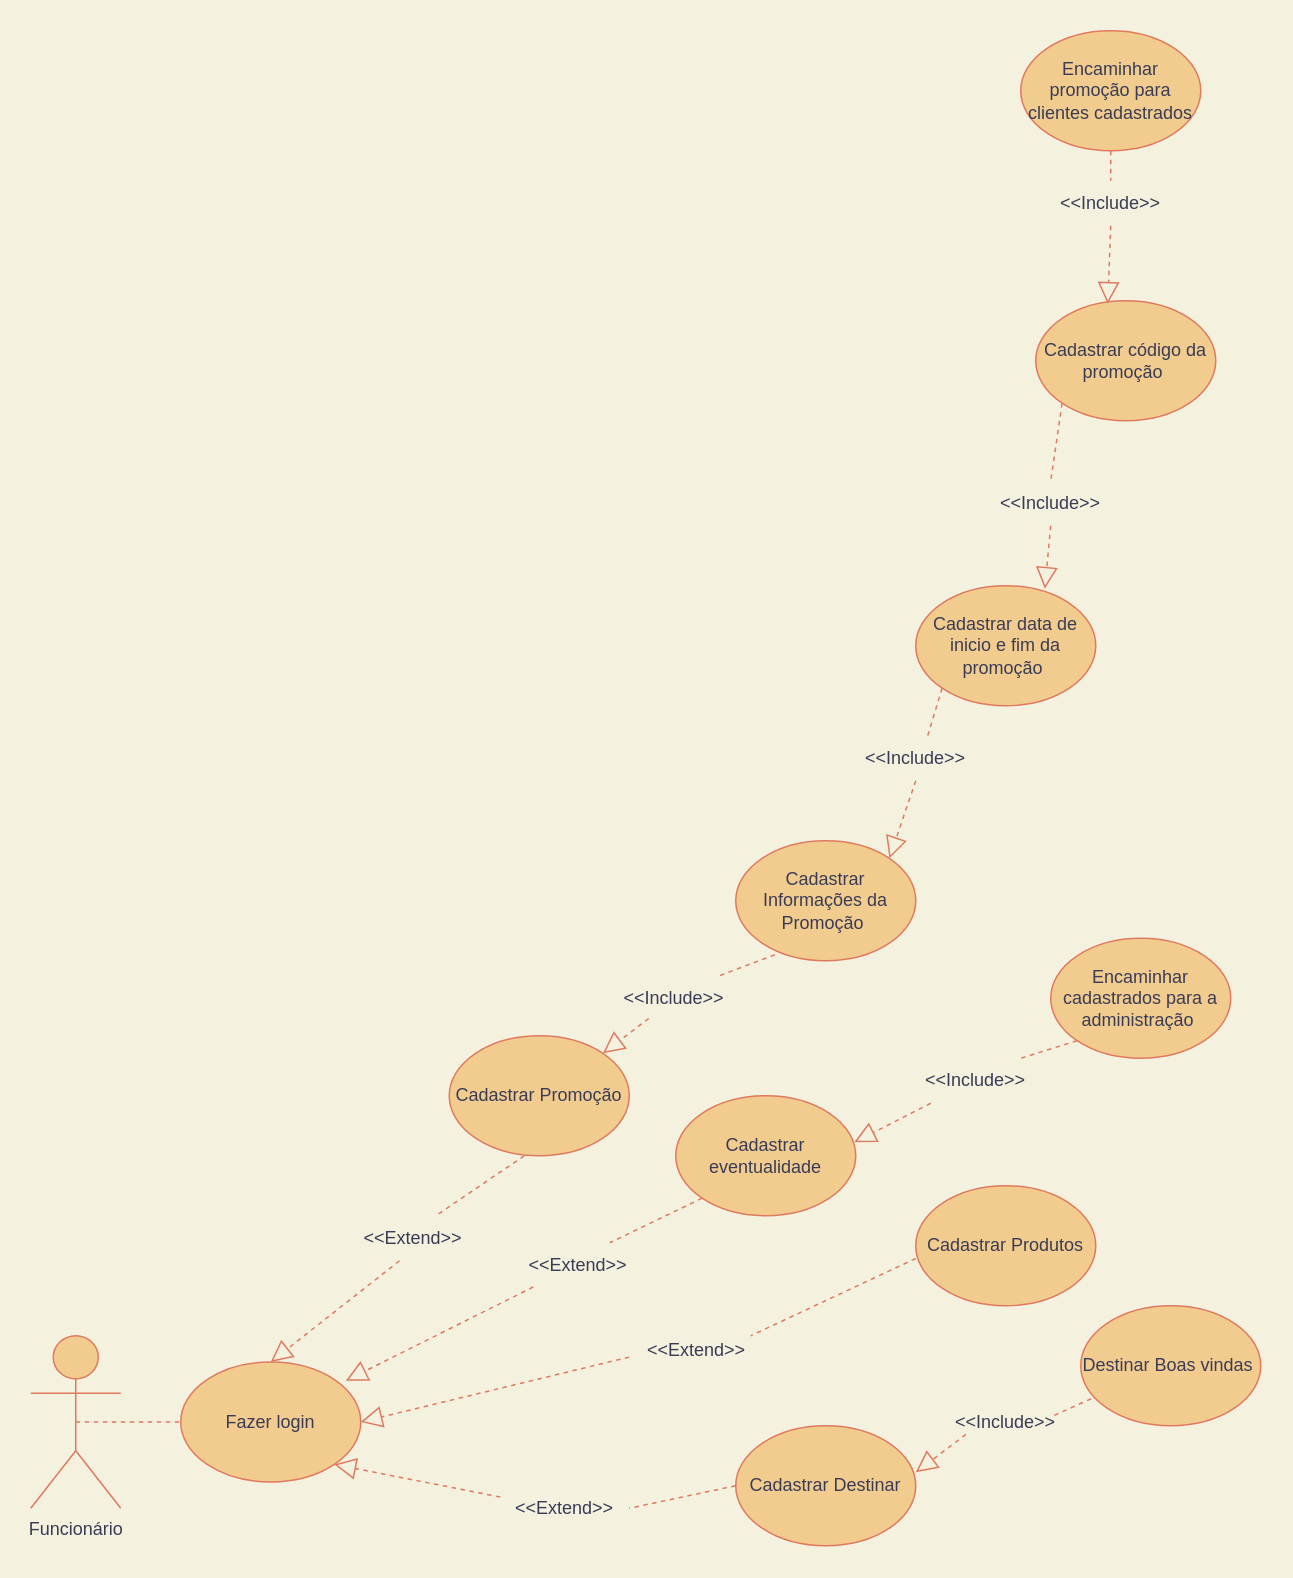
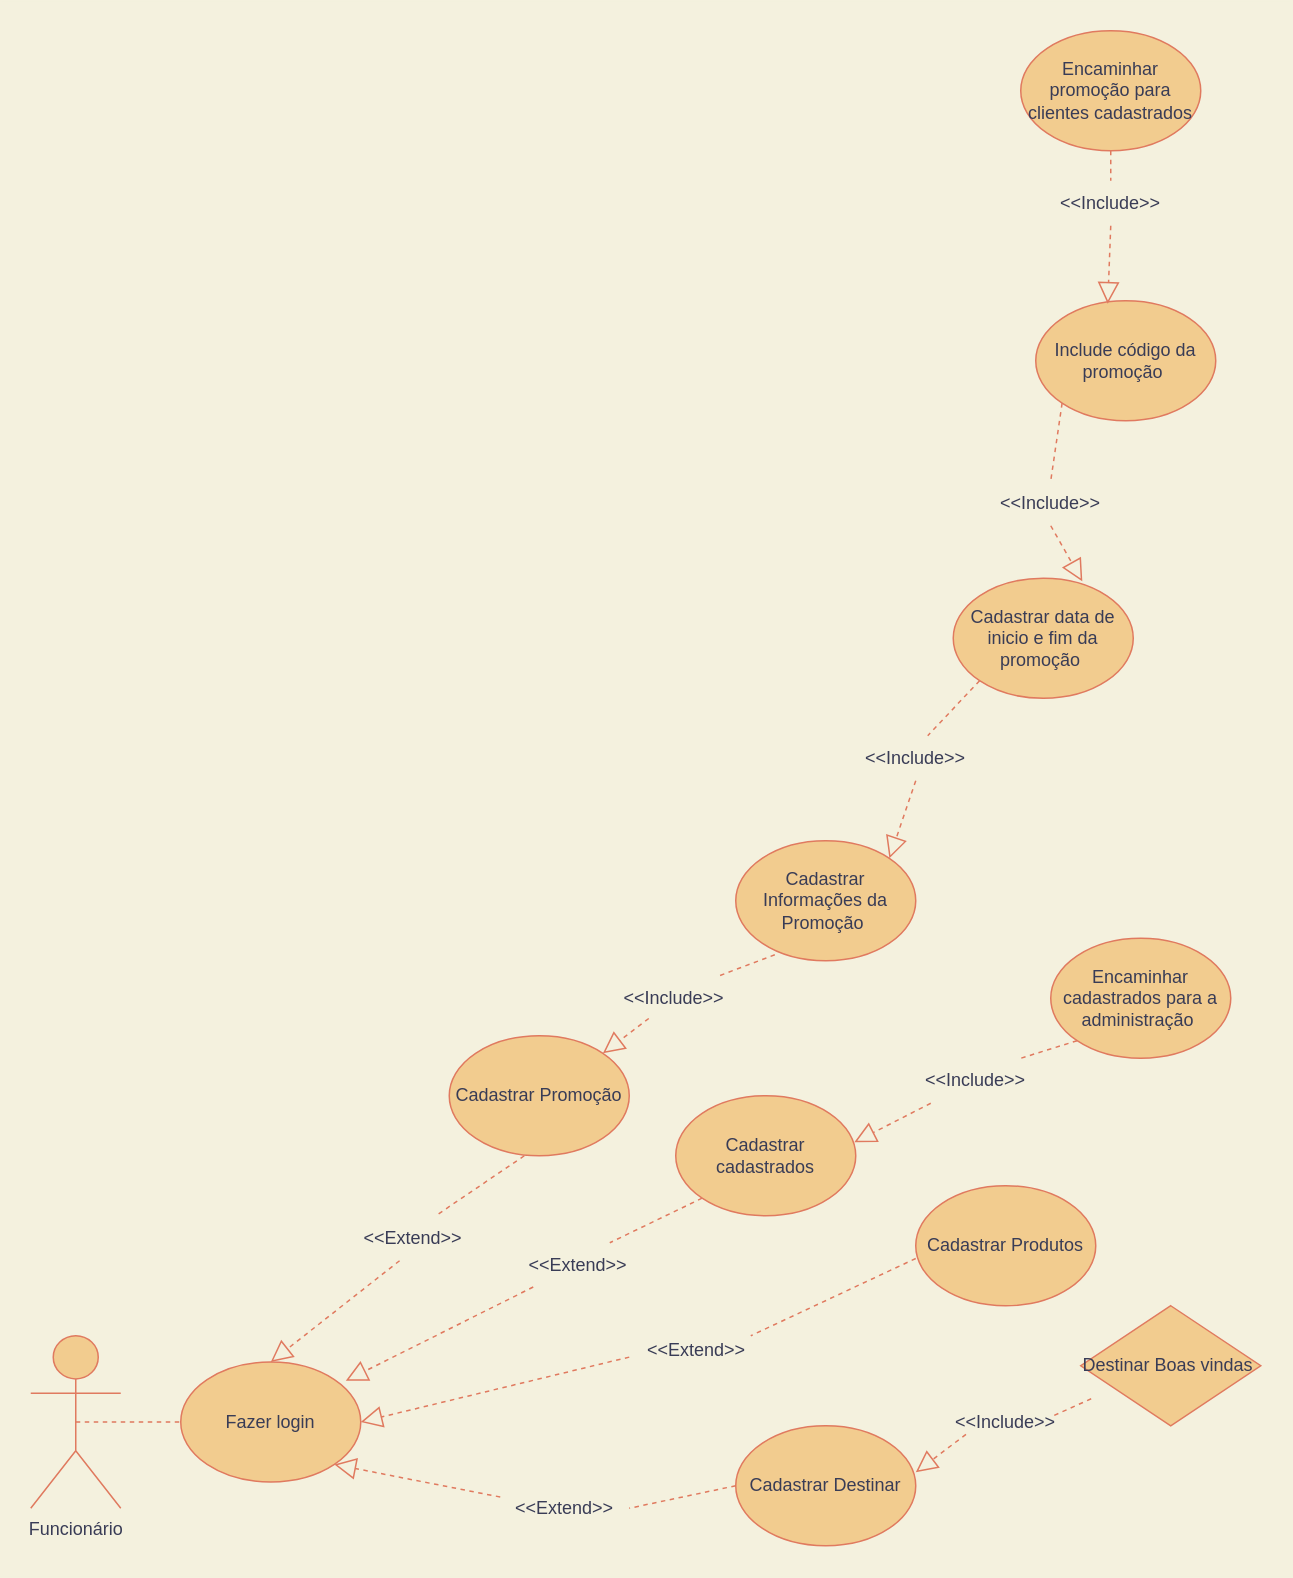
node "Cadastrar código da promoção": label "Cadastrar código da promoção" -> "Include código da promoção"
node "Cadastrar data de inicio e fim da promoção": moved (1006, 646) -> (1043, 638)
node "Cadastrar eventualidade": label "Cadastrar eventualidade" -> "Cadastrar cadastrados"
node "Destinar Boas vindas": shape ellipse -> diamond
